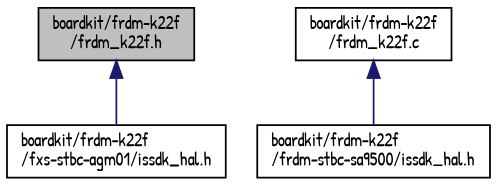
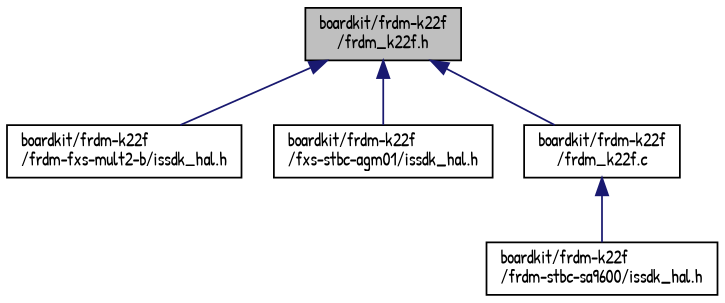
edge "boardkit/frdm-k22f /frdm_k22f.c" -> "boardkit/frdm-k22f /frdm_k22f.h": added
node "boardkit/frdm-k22f /frdm-fxs-mult2-b/issdk_hal.h": added
node "boardkit/frdm-k22f /frdm-stbc-sa9500/issdk_hal.h": label "boardkit/frdm-k22f /frdm-stbc-sa9500/issdk_hal.h" -> "boardkit/frdm-k22f /frdm-stbc-sa9600/issdk_hal.h"
